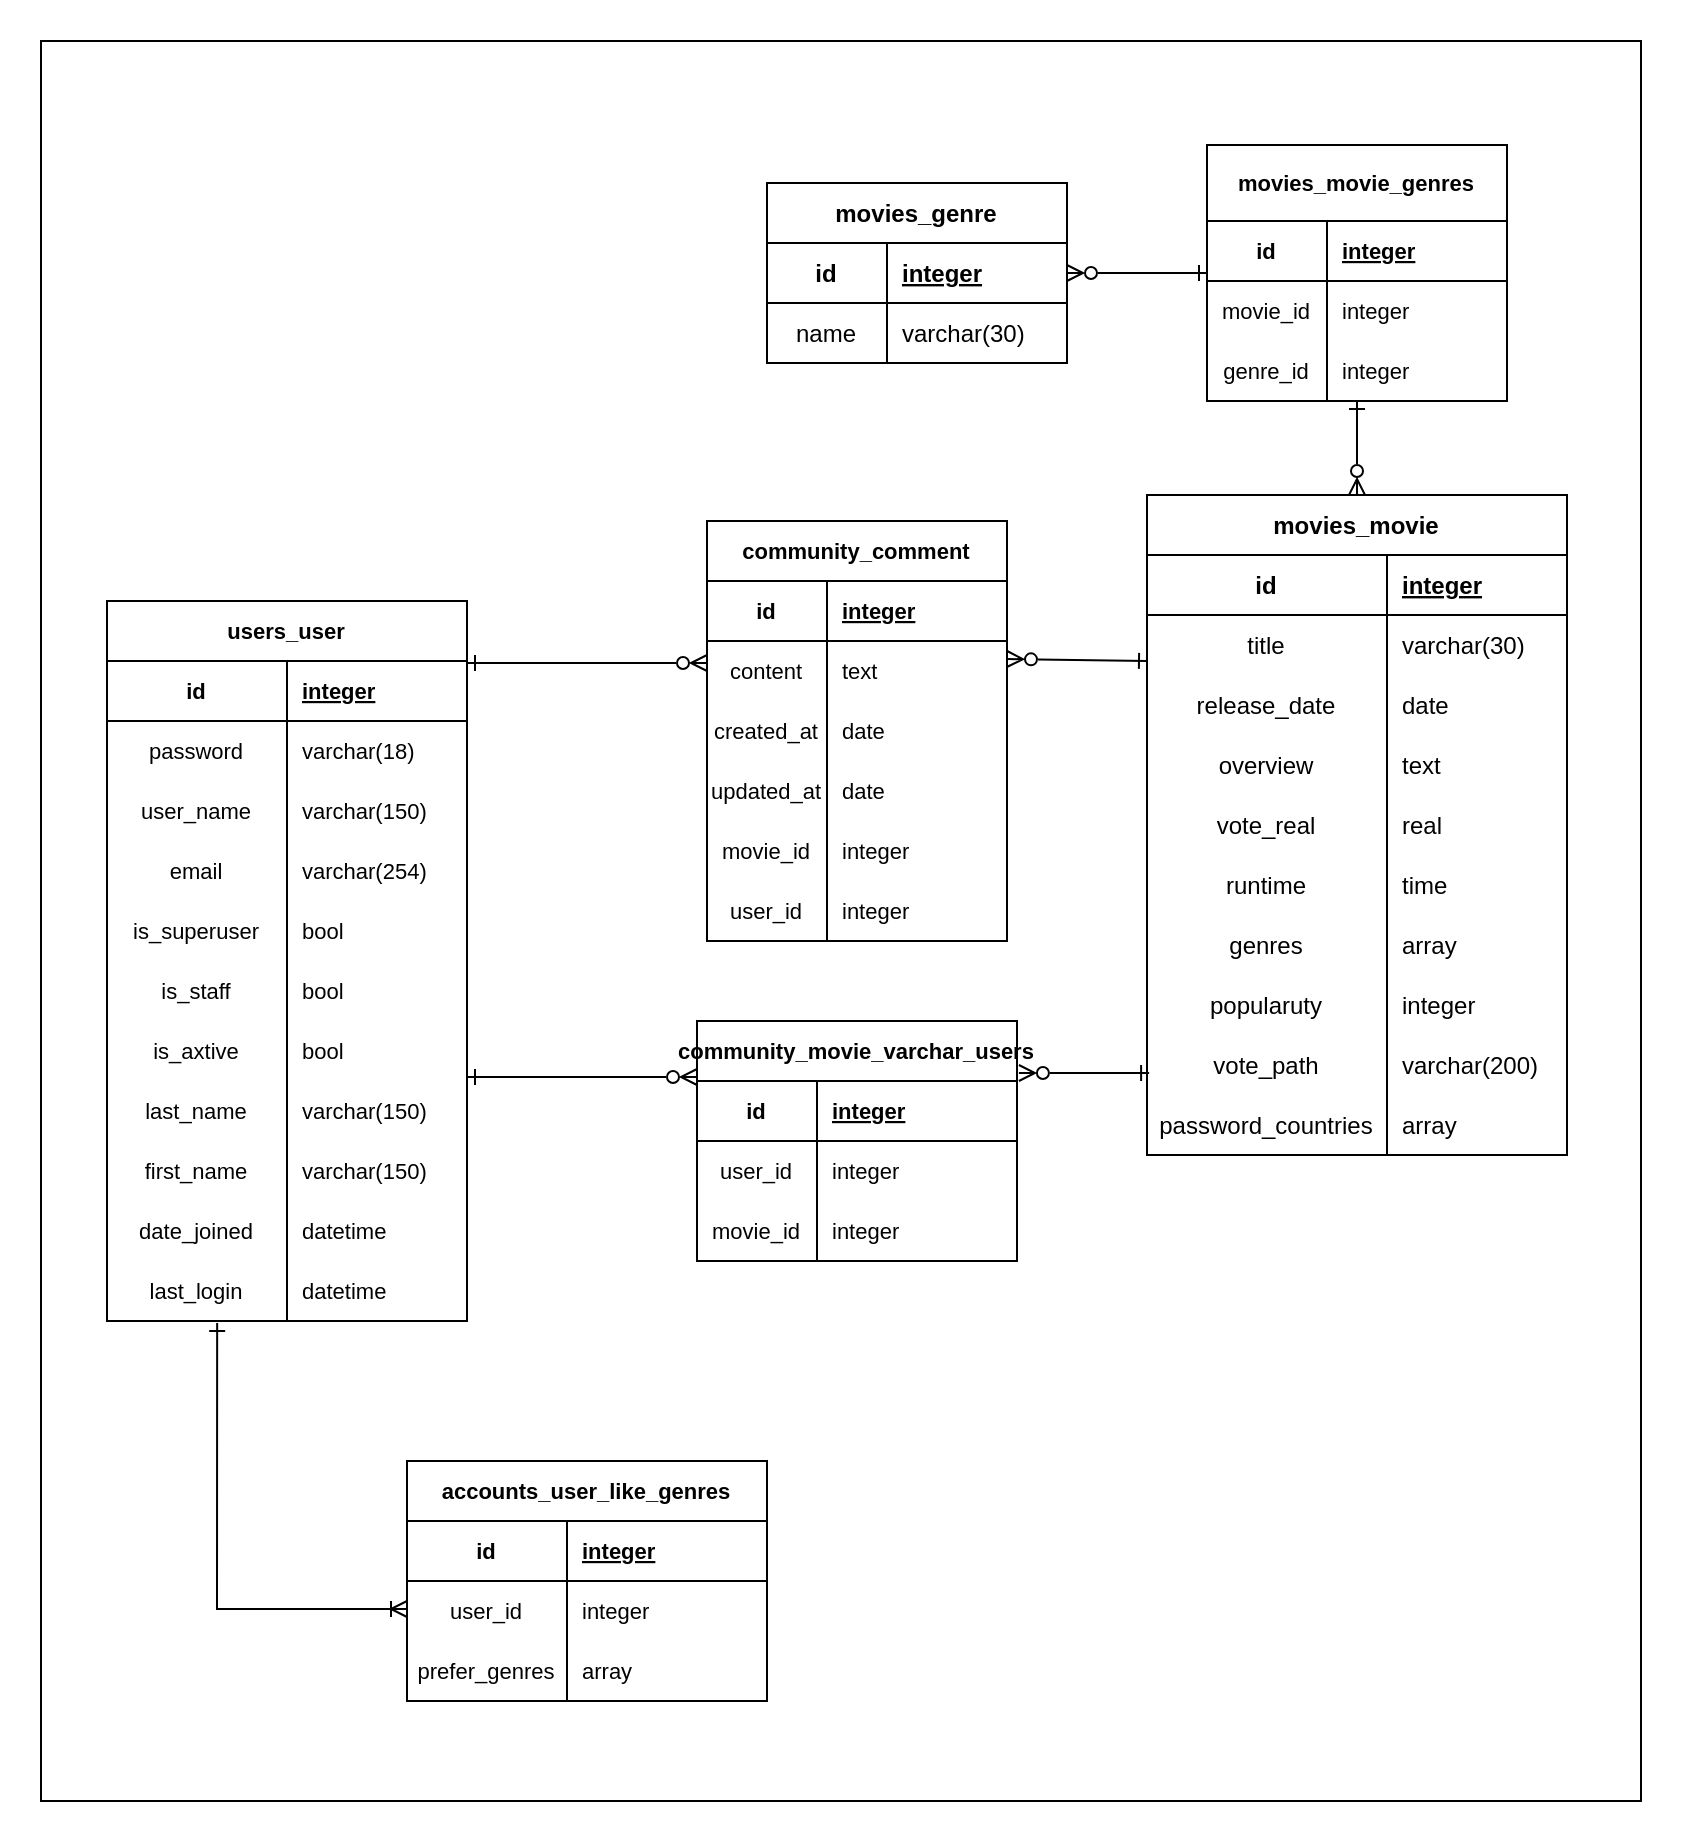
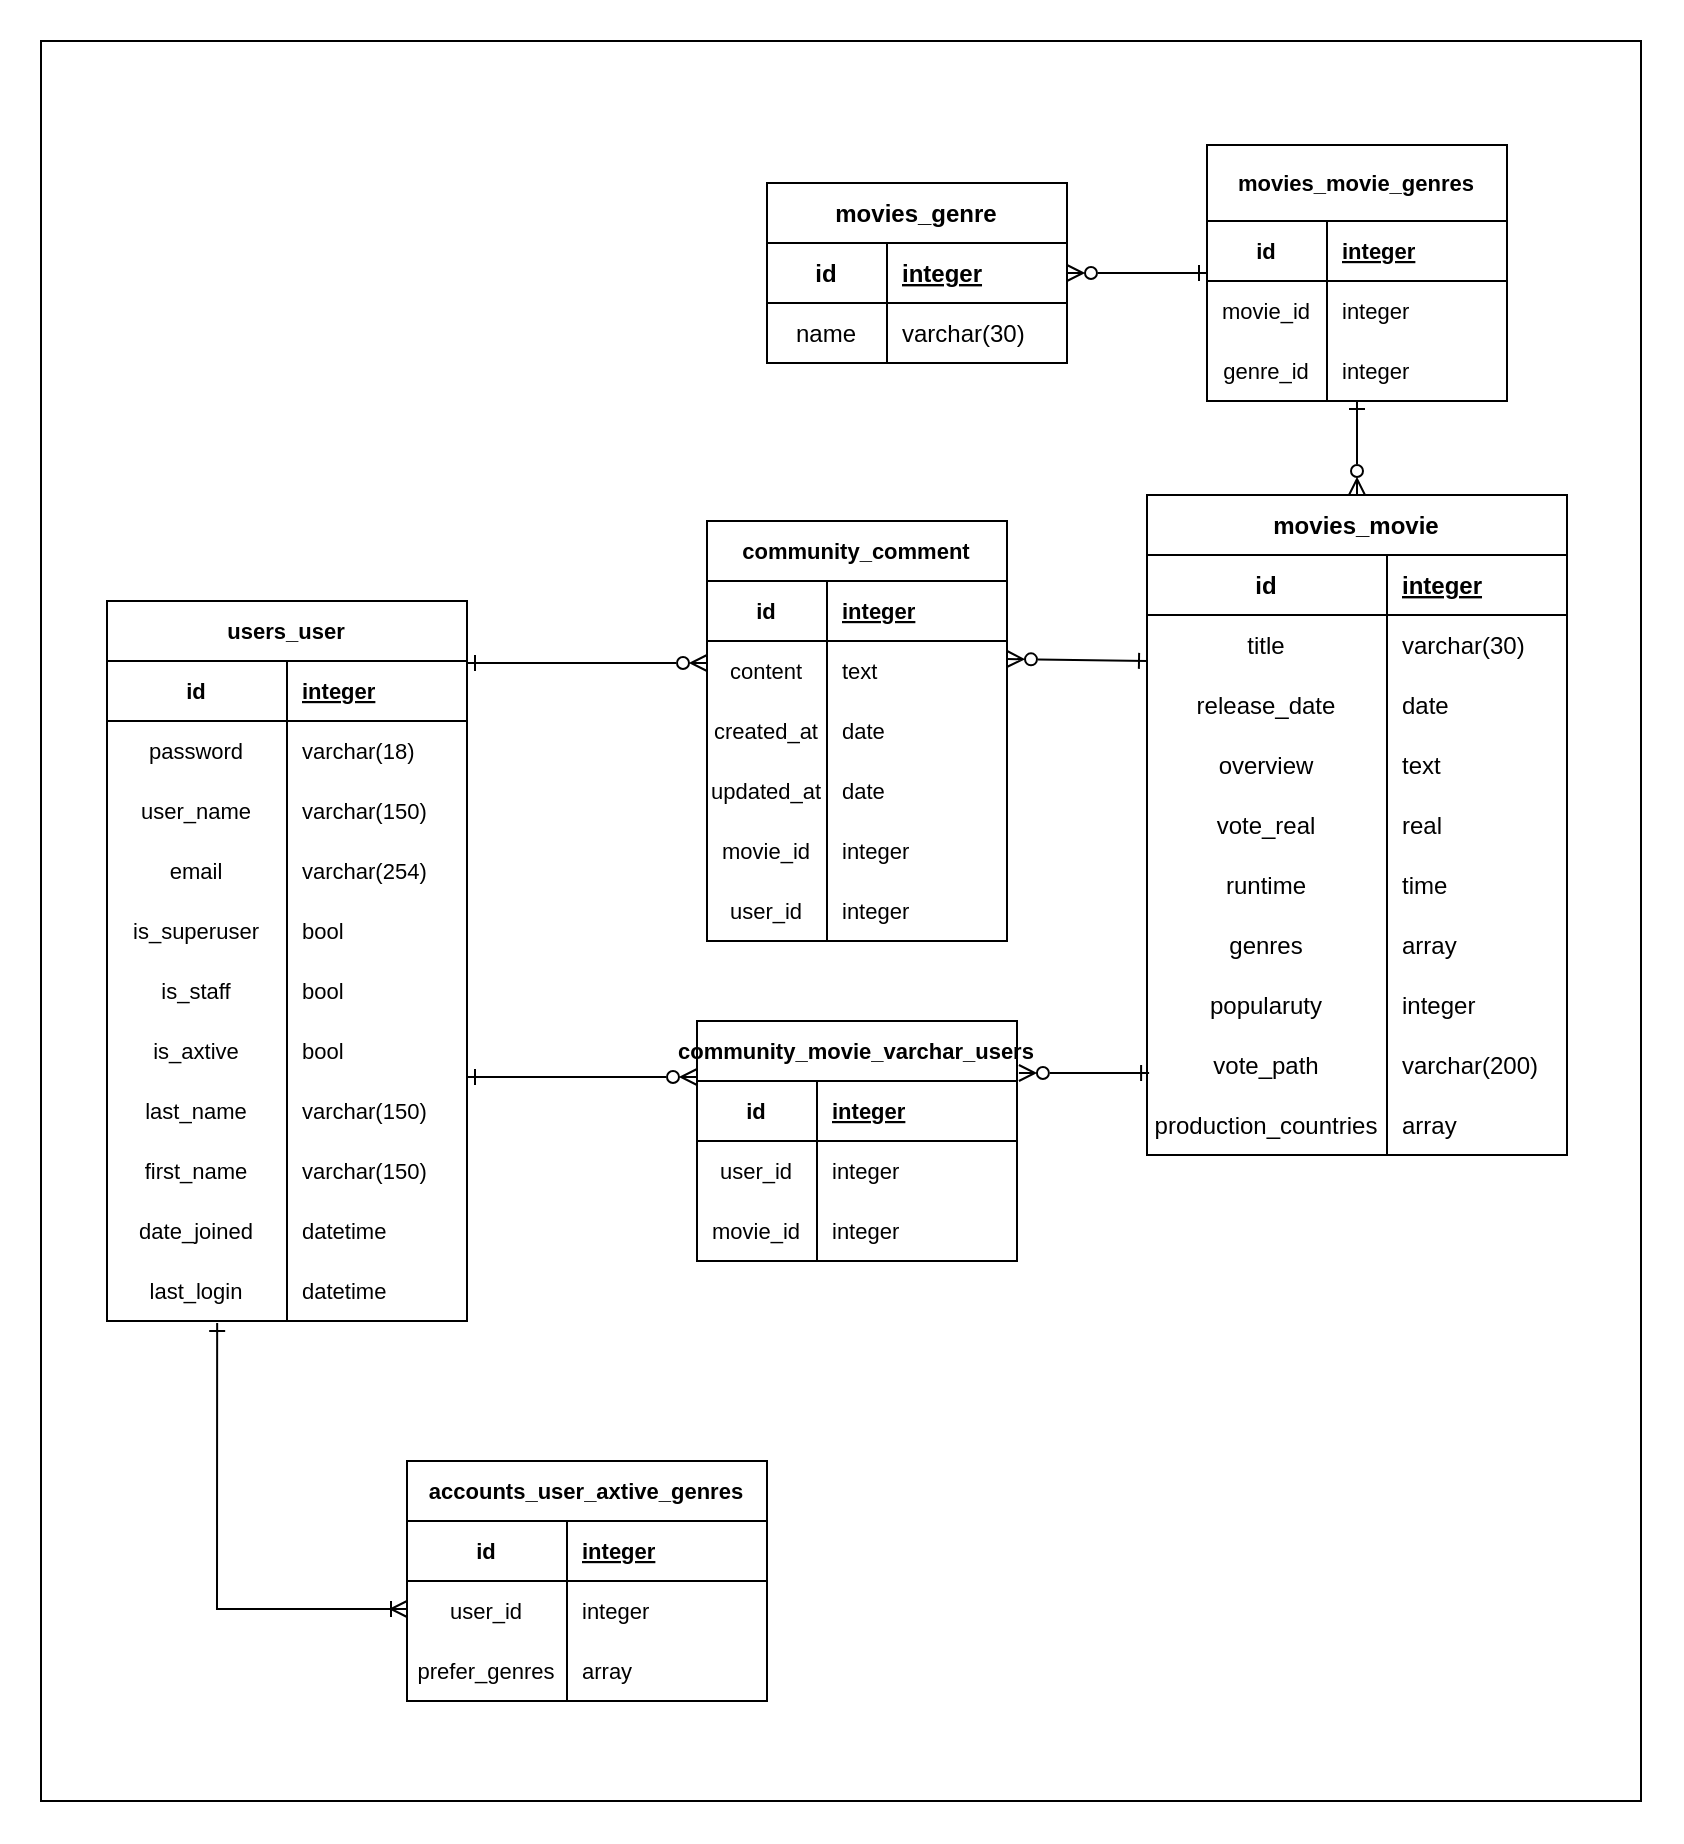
node "password_countries": label "password_countries" -> "production_countries"
node "accounts_user_like_genres": label "accounts_user_like_genres" -> "accounts_user_axtive_genres"
